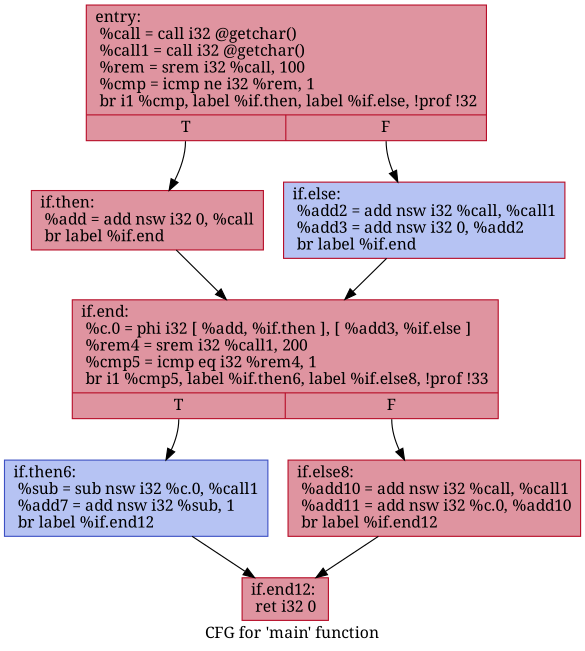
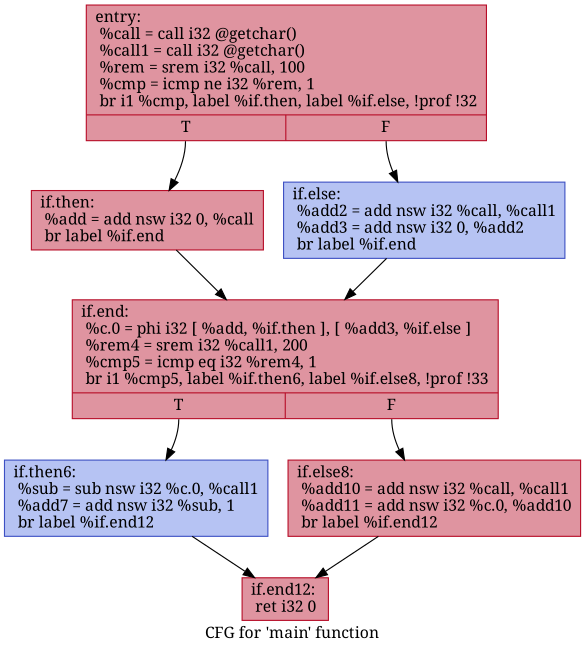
node "if.else:": color #b70d28ff -> #3d50c3ff
